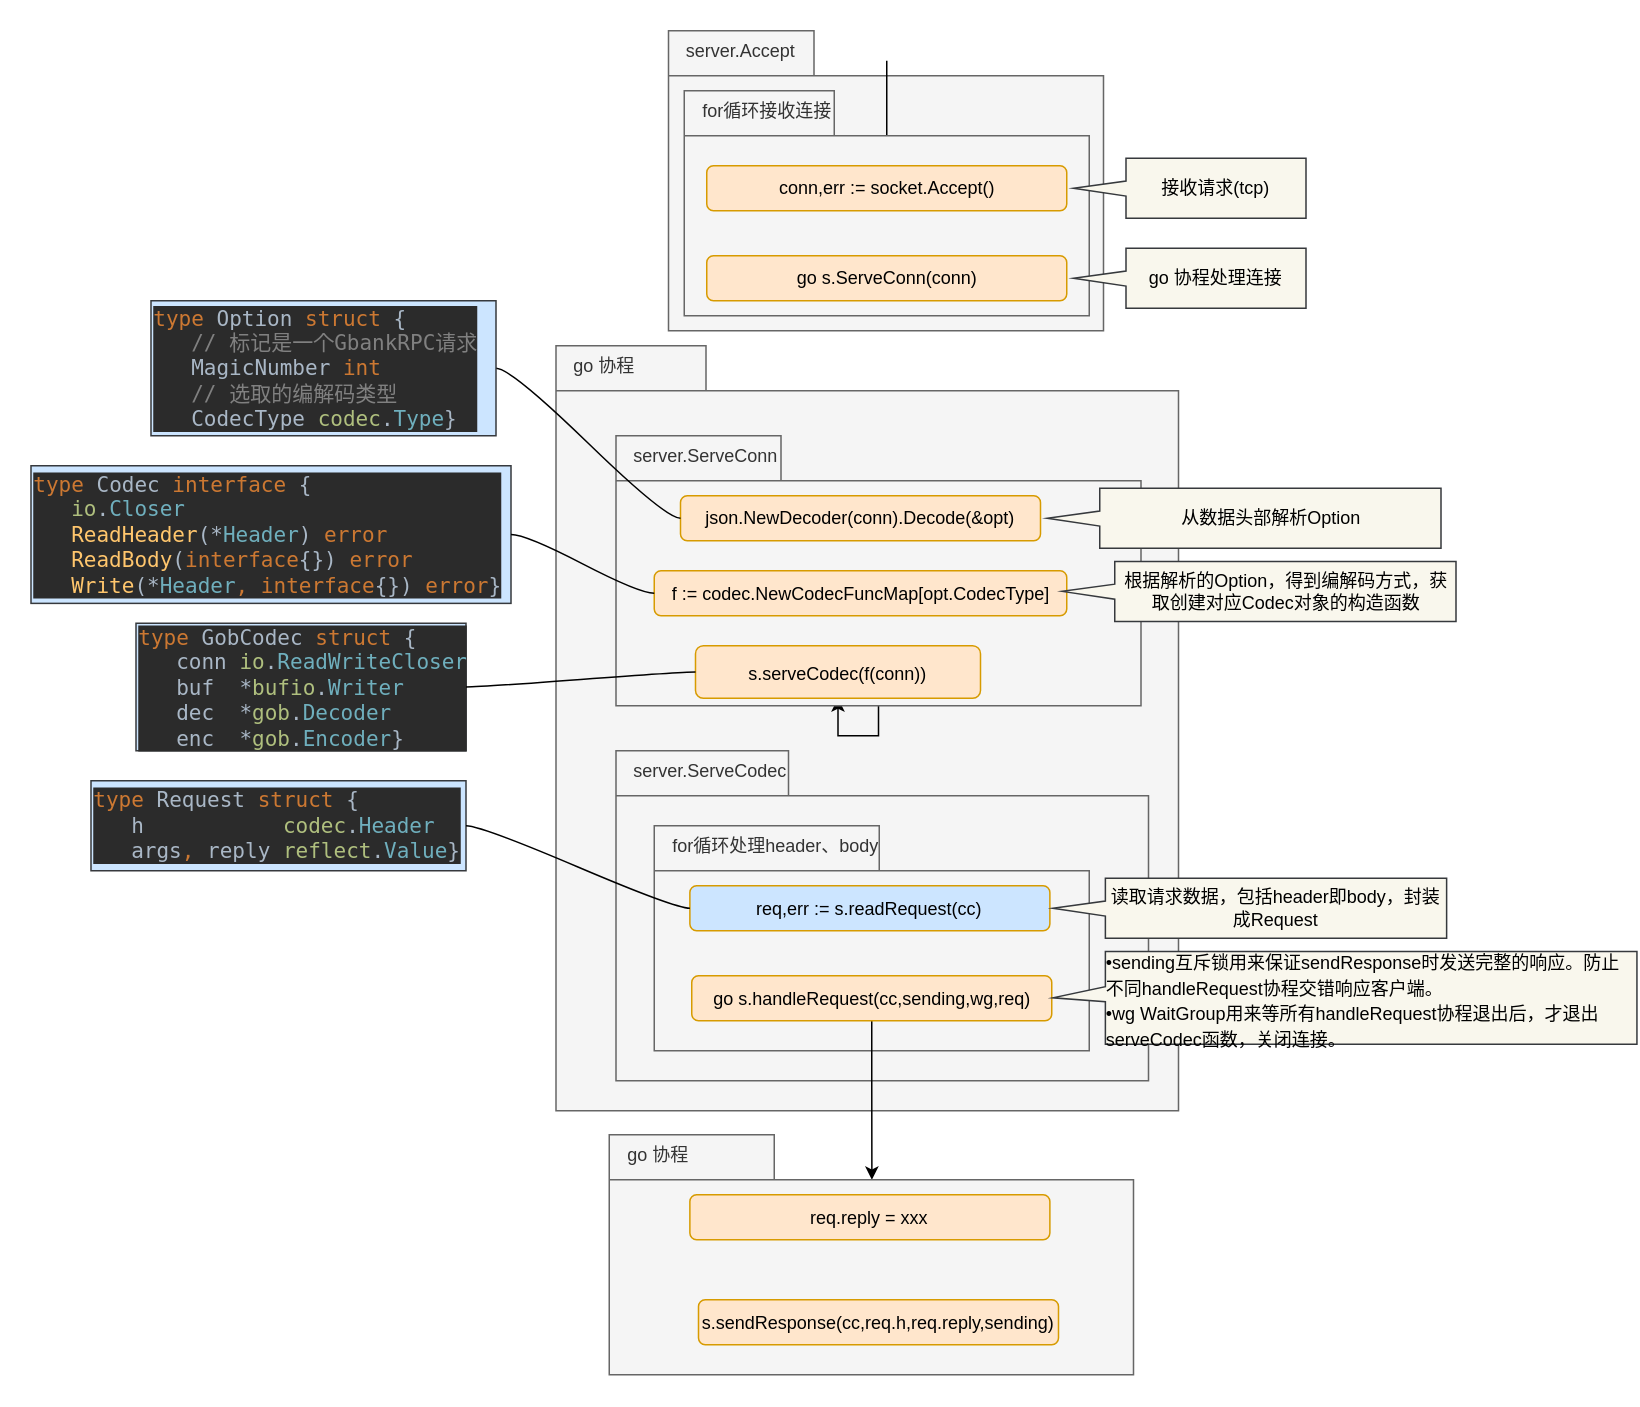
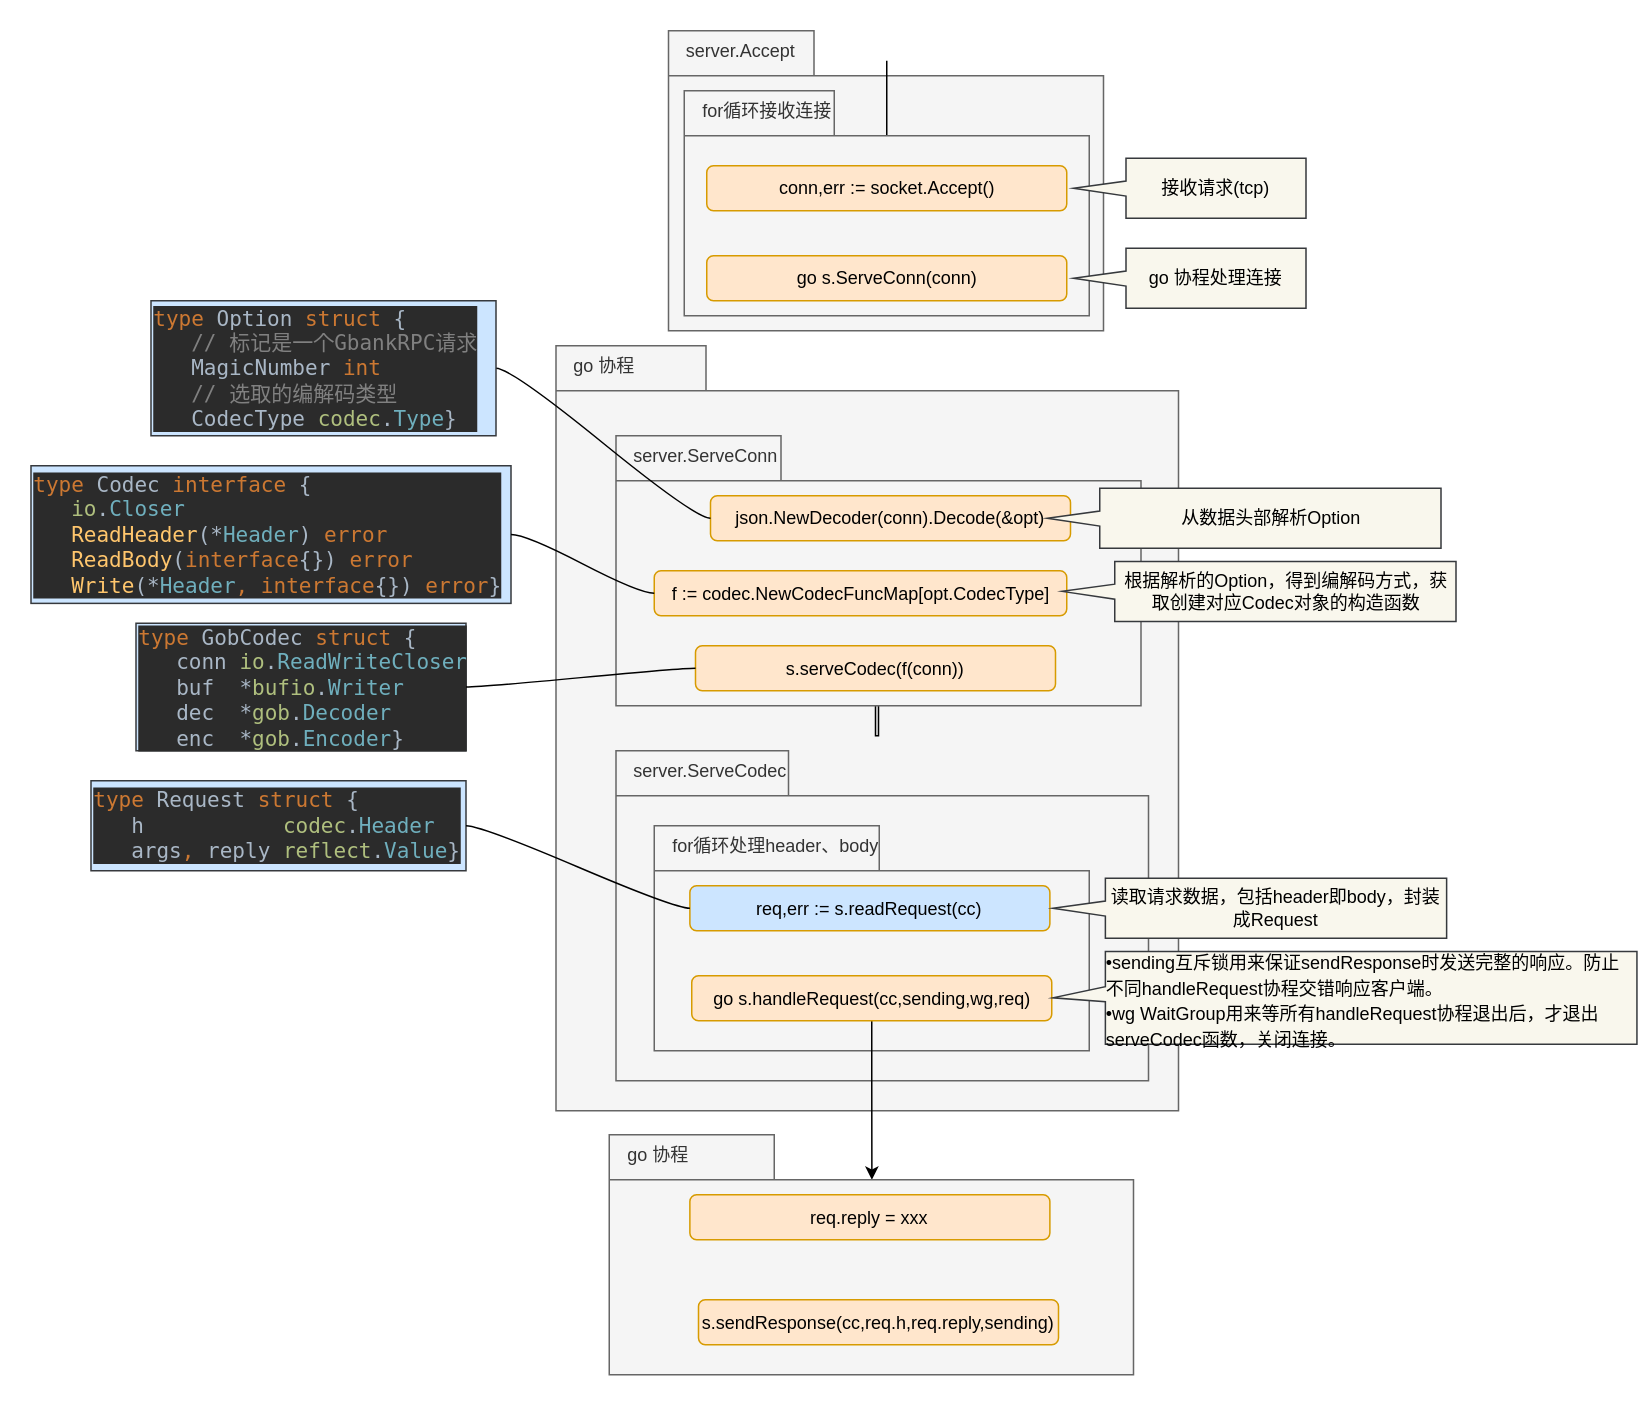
node "json.NewDecoder(conn).Decode(&opt)": moved (860, 518) -> (890, 518)
node "s.serveCodec(f(conn))": size 285x53 -> 360x45
